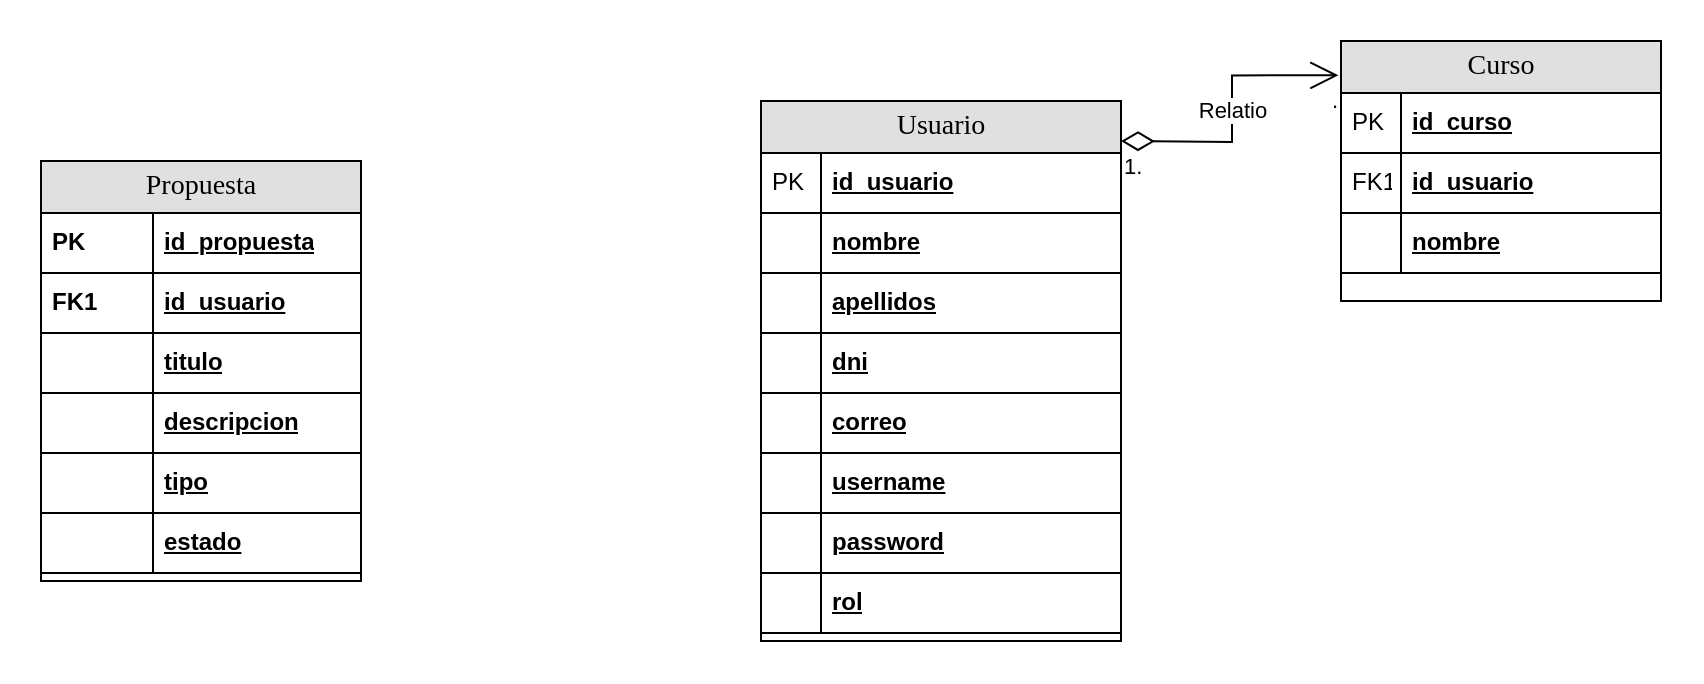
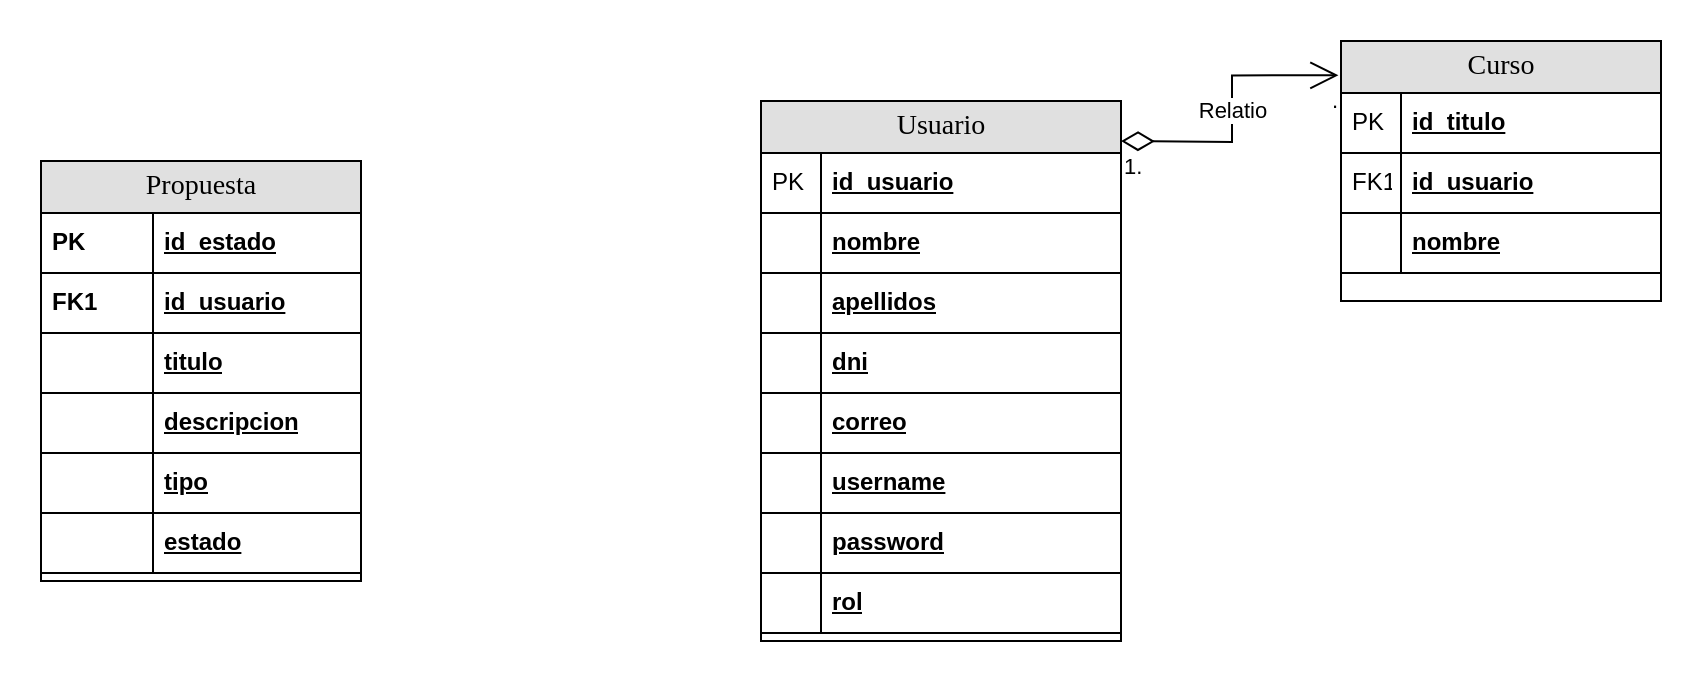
node "id_curso": label "id_curso" -> "id_titulo"
node "id_propuesta": label "id_propuesta" -> "id_estado"
